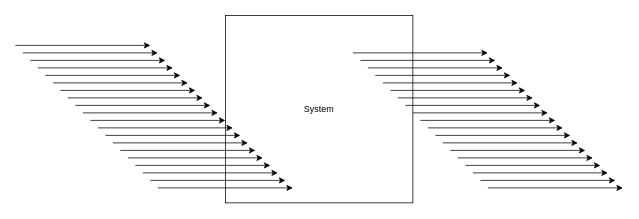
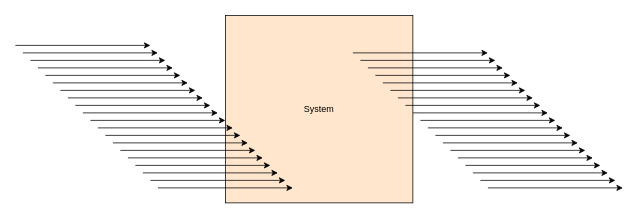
node "System": fillcolor #ffffff -> #ffe6cc
